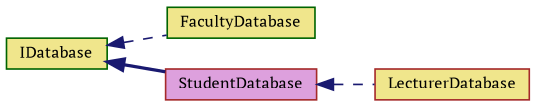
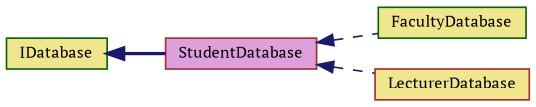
edge "FacultyDatabase" -> "IDatabase": now "FacultyDatabase" -> "StudentDatabase"
